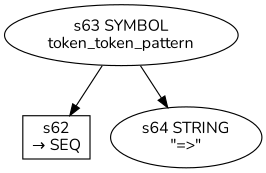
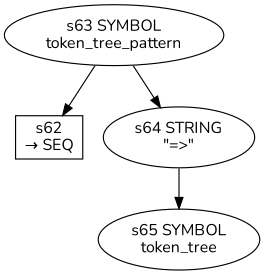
node "s63 SYMBOL token_token_pattern": label "s63 SYMBOL token_token_pattern" -> "s63 SYMBOL token_tree_pattern"
node "s65 SYMBOL token_tree": added
